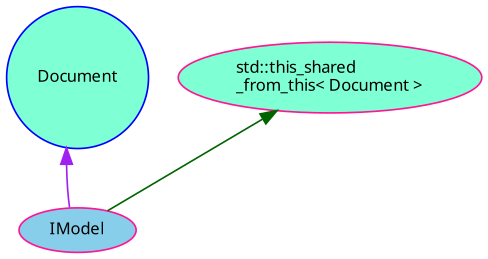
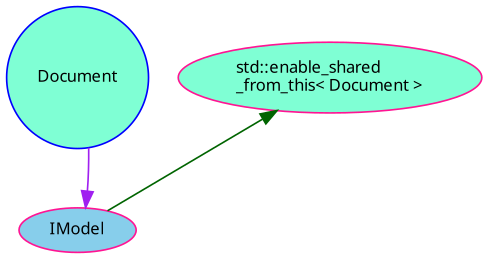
node "std::this_shared _from_this< Document >": label "std::this_shared _from_this< Document >" -> "std::enable_shared _from_this< Document >"
edge "IModel" -> "Document": reversed
